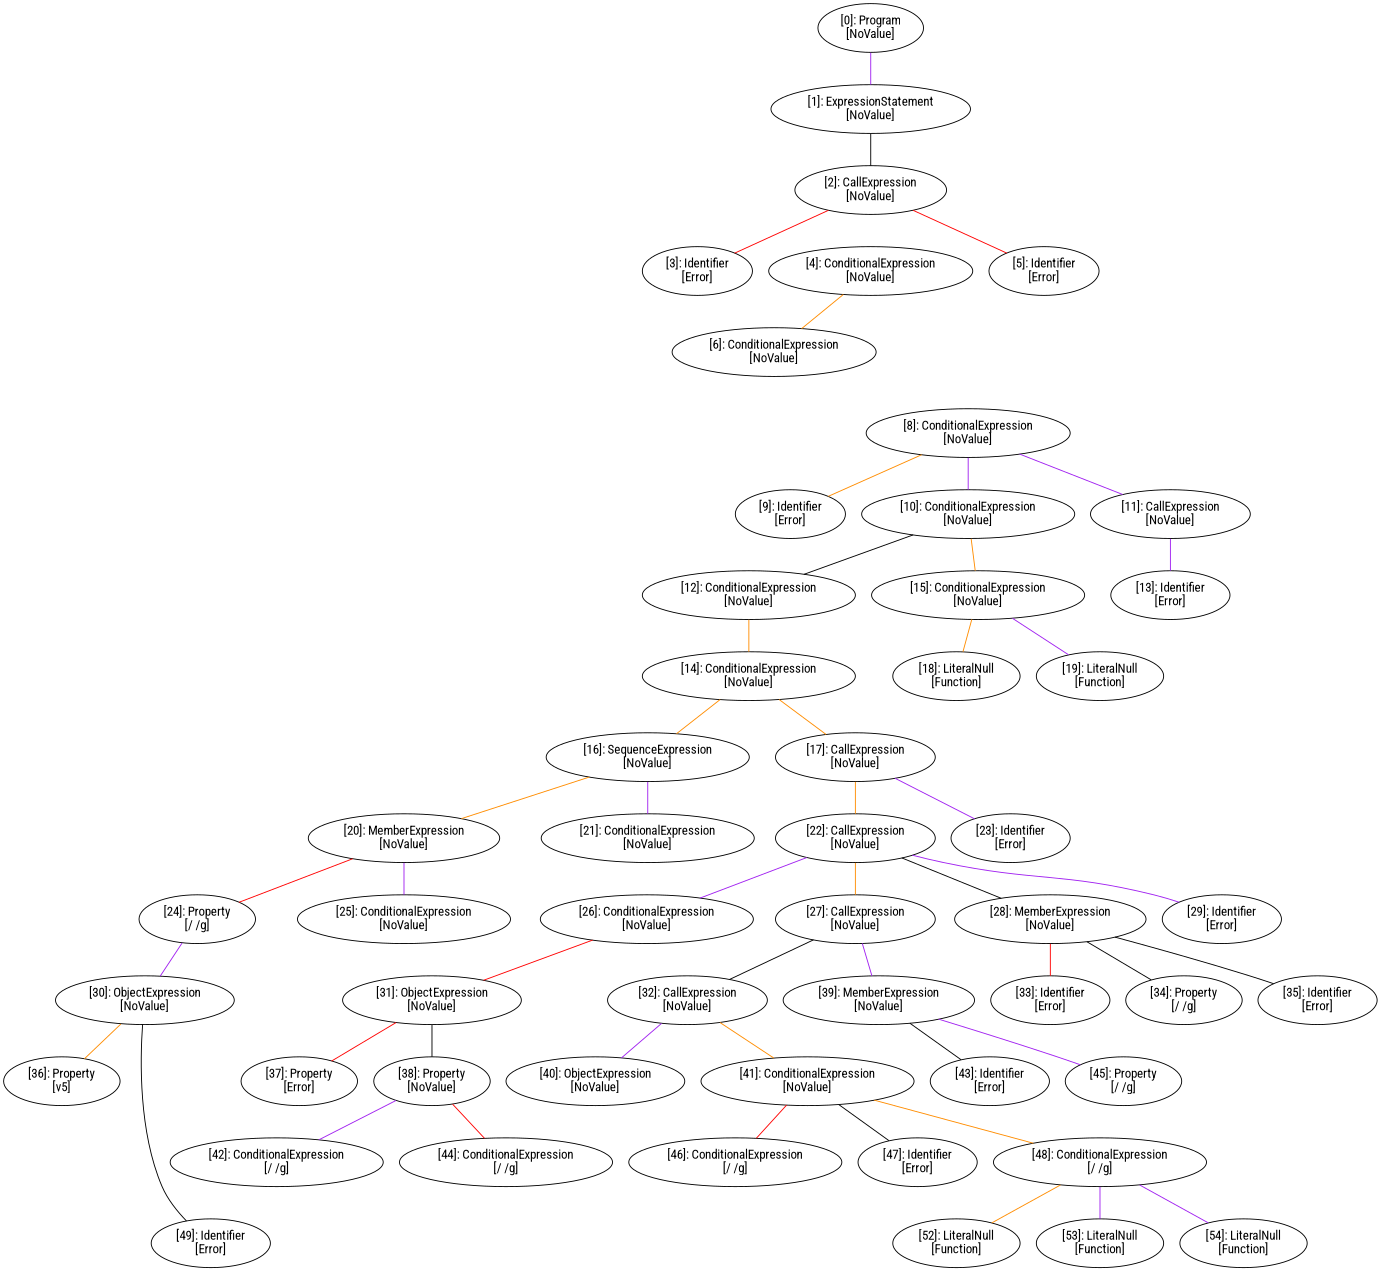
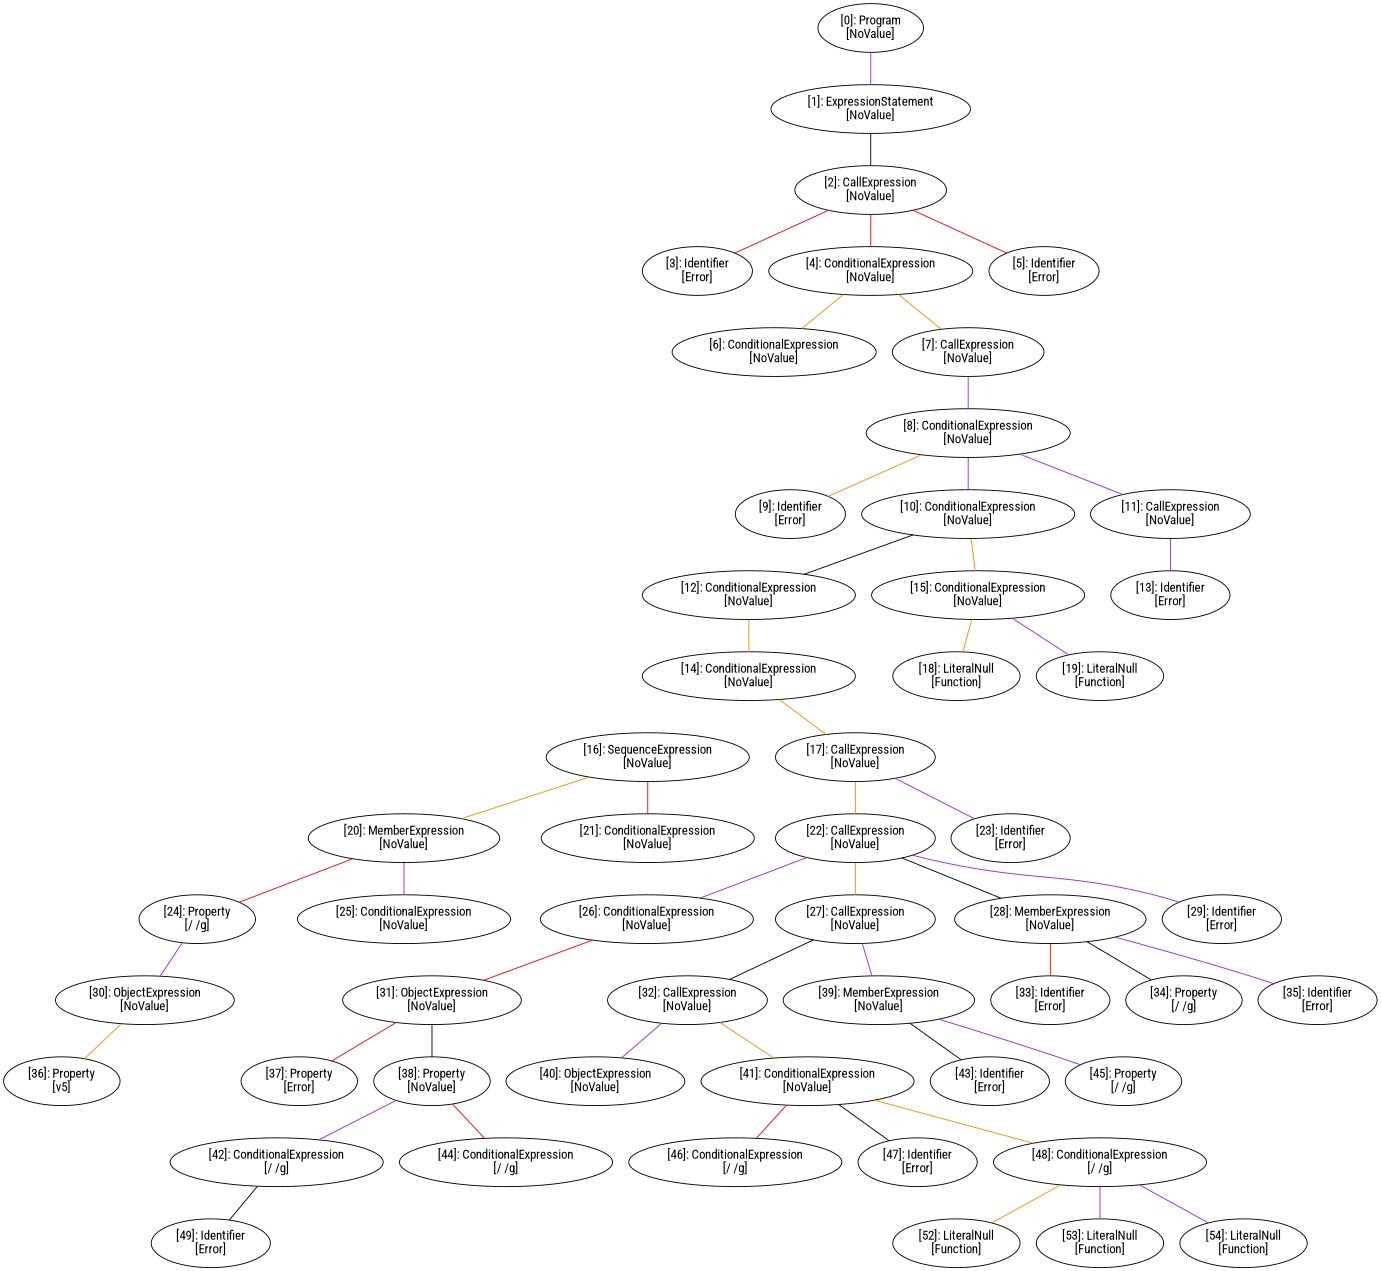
edge "[2]: CallExpression [NoValue]" -- "[4]: ConditionalExpression [NoValue]": added
node "[7]: CallExpression [NoValue]": added
edge "[14]: ConditionalExpression [NoValue]" -- "[16]: SequenceExpression [NoValue]": removed
edge "[16]: SequenceExpression [NoValue]" -- "[21]: ConditionalExpression [NoValue]": color purple -> red
edge "[28]: MemberExpression [NoValue]" -- "[35]: Identifier [Error]": color black -> purple
edge "[30]: ObjectExpression [NoValue]" -- "[49]: Identifier [Error]": now "[42]: ConditionalExpression [/ /g]" -- "[49]: Identifier [Error]"
